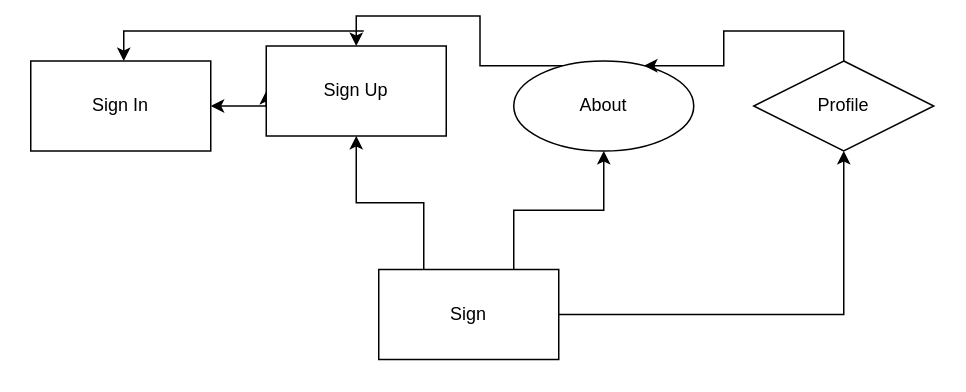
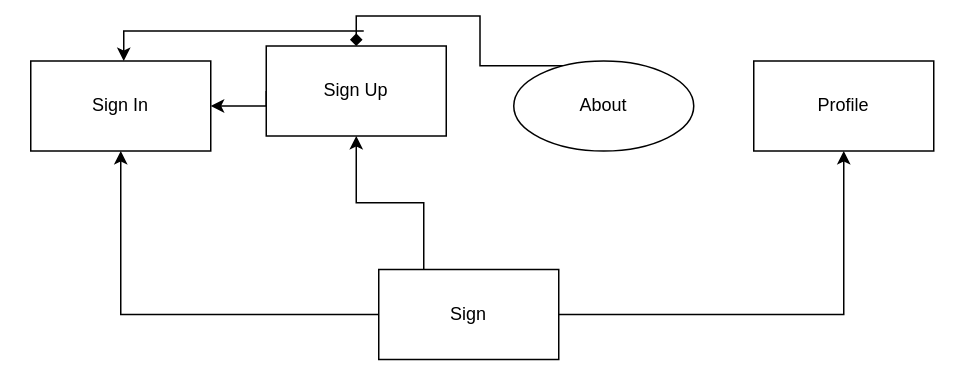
edge "Profile" -> "About": removed
edge "About" -> "Sign Up": arrowhead classic -> diamond
edge "Sign Up" -- "Sign In": arrowhead classic -> none
node "Profile": shape diamond -> rectangle
edge "Sign" -> "About": removed
edge "Sign" -> "Sign In": added
